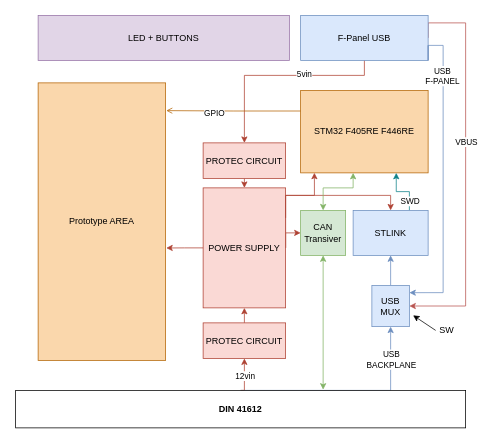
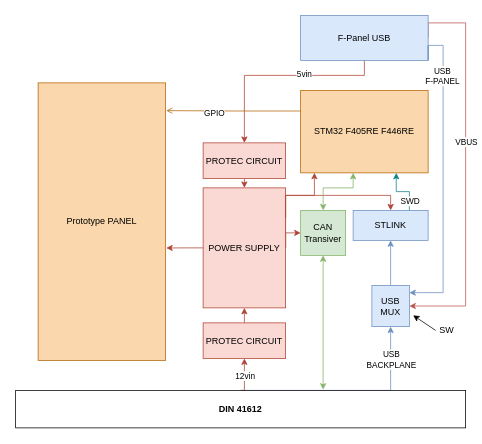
node "LED + BUTTONS": removed
node "Prototype AREA": label "Prototype AREA" -> "Prototype PANEL"
node "STLINK": size 75x45 -> 75x30
